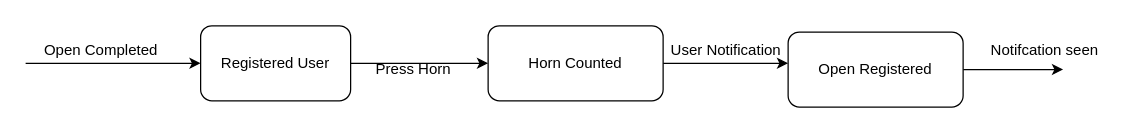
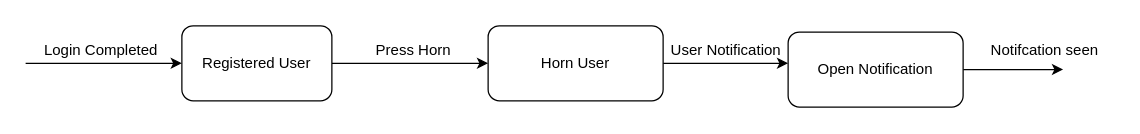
node "Open Completed": label "Open Completed" -> "Login Completed"
node "Registered User": moved (276, 63) -> (257, 63)
node "Horn Counted": label "Horn Counted" -> "Horn User"
node "Press Horn": moved (413, 69) -> (413, 51)
node "Open Registered": label "Open Registered" -> "Open Notification"
